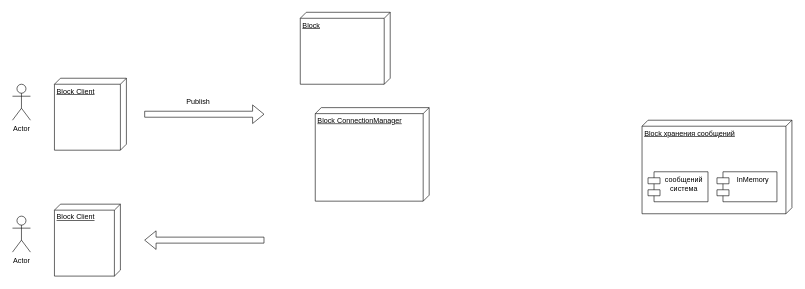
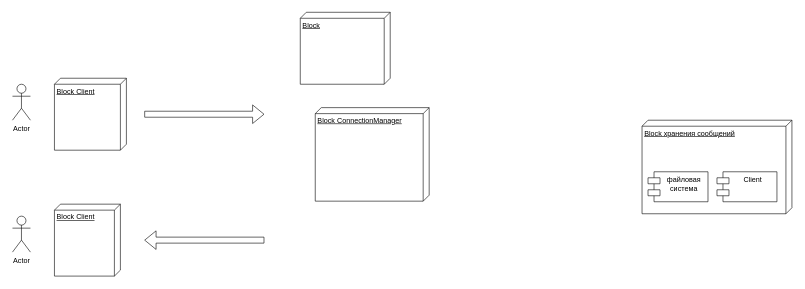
node "Publish": removed
node "InMemory": label "InMemory" -> "Client"
node "сообщений система": label "сообщений система" -> "файловая система"
